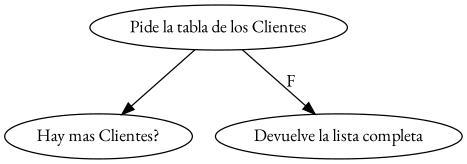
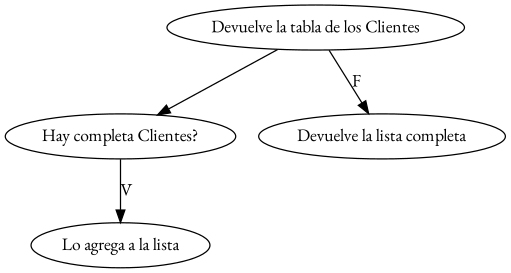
node "Pide la tabla de los Clientes": label "Pide la tabla de los Clientes" -> "Devuelve la tabla de los Clientes"
node "Hay mas Clientes?": label "Hay mas Clientes?" -> "Hay completa Clientes?"
node "Lo agrega a la lista": added
